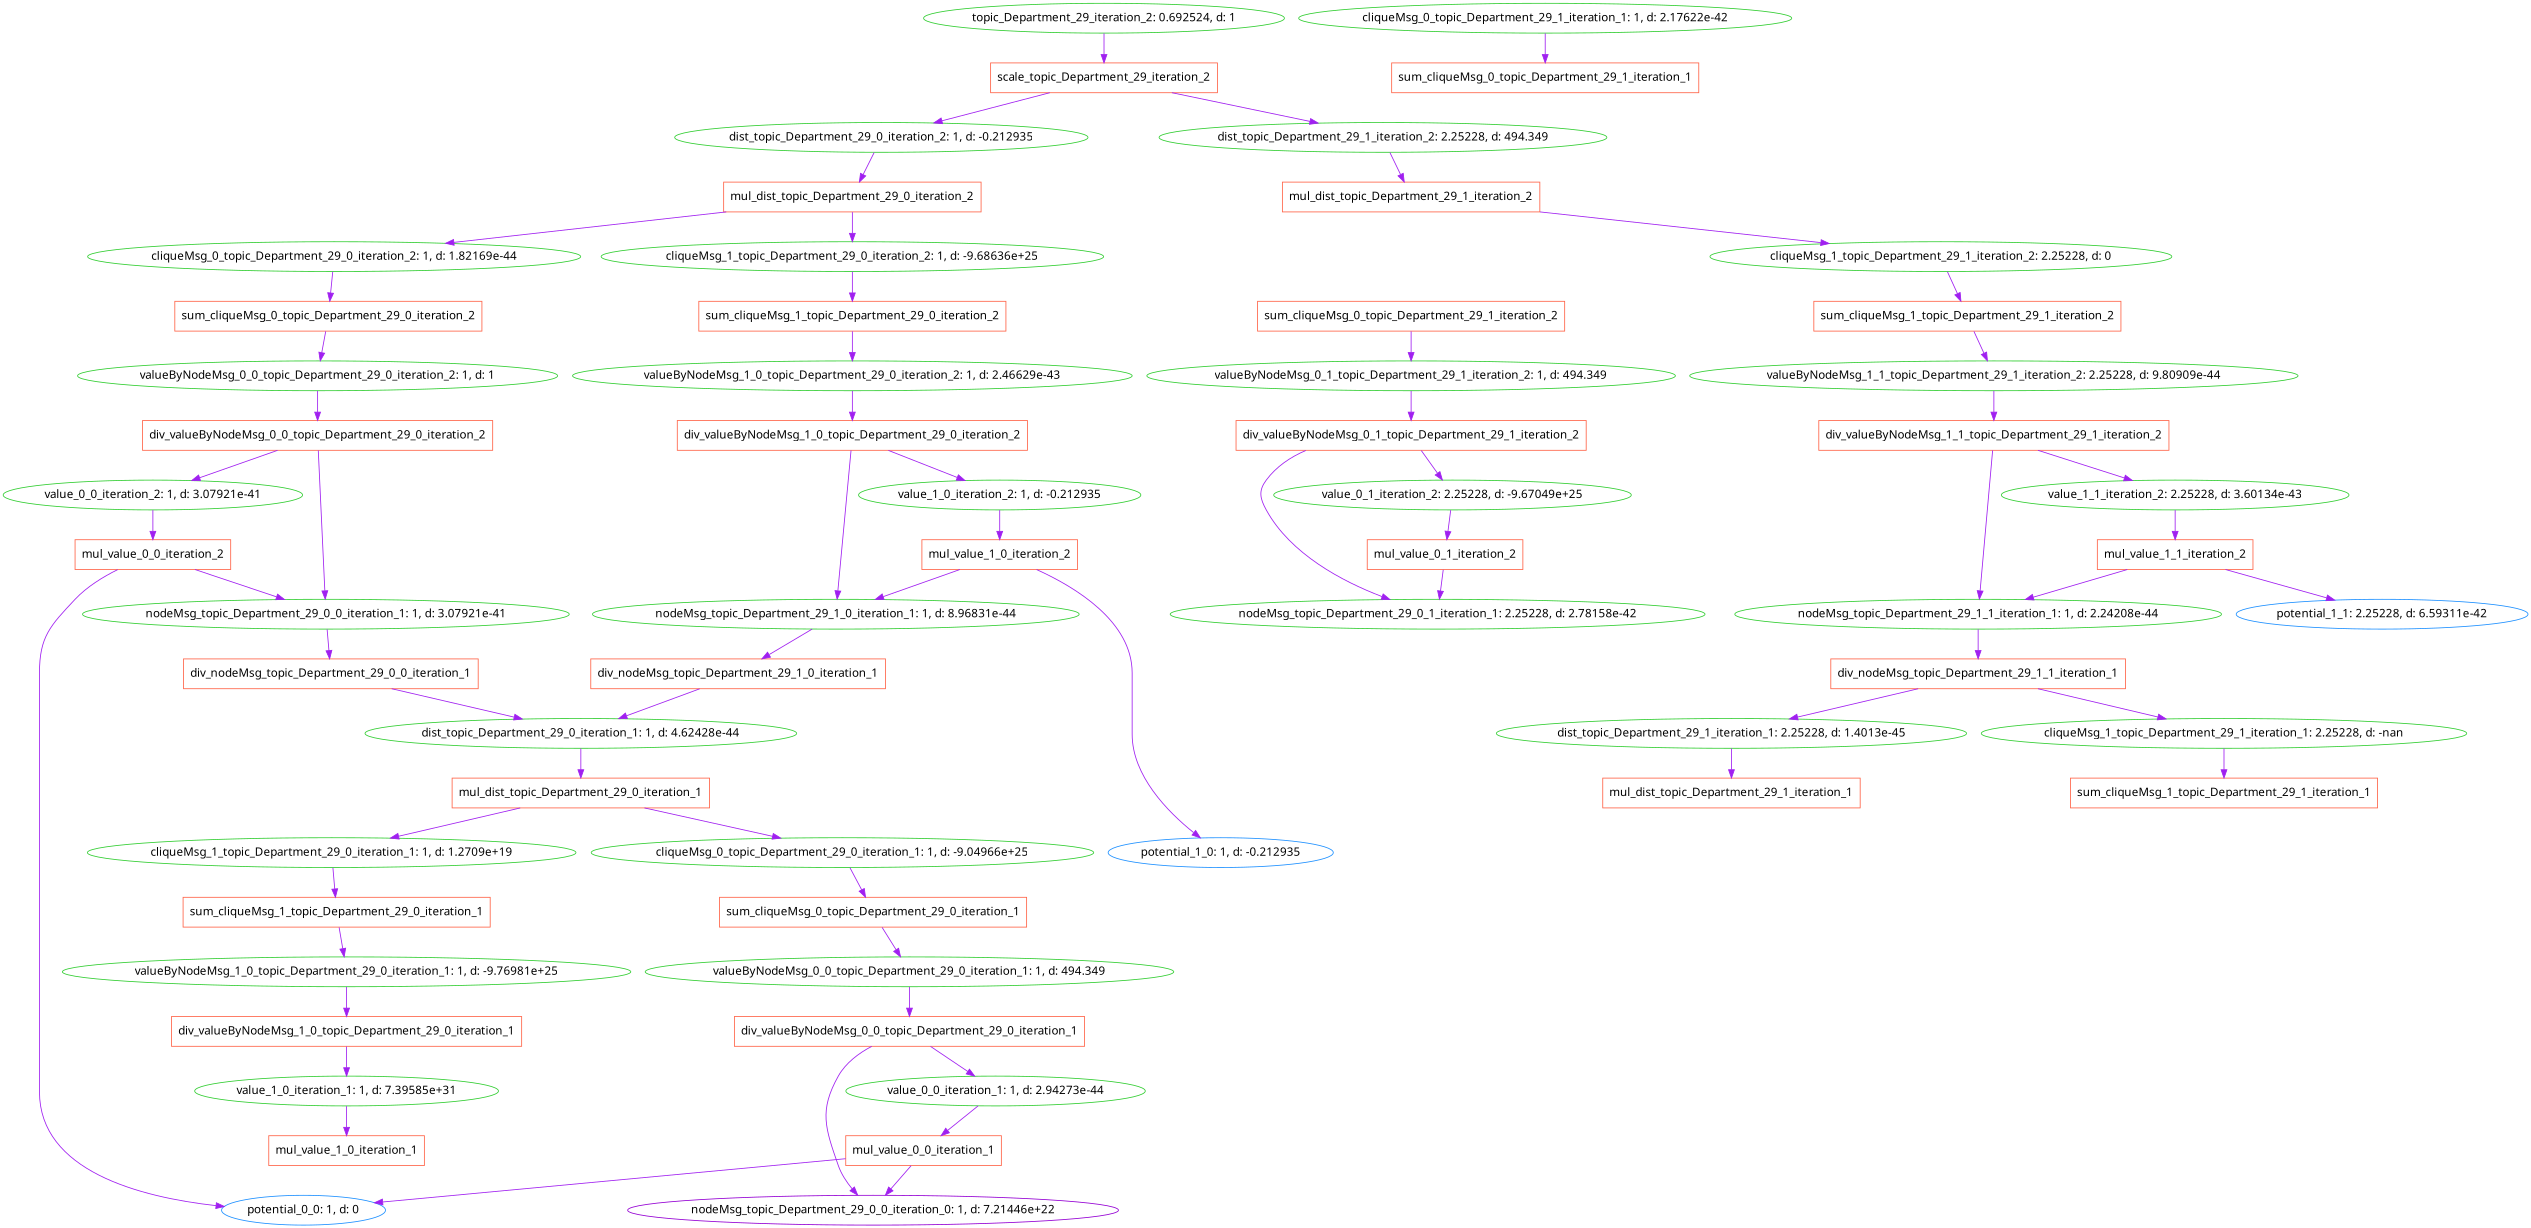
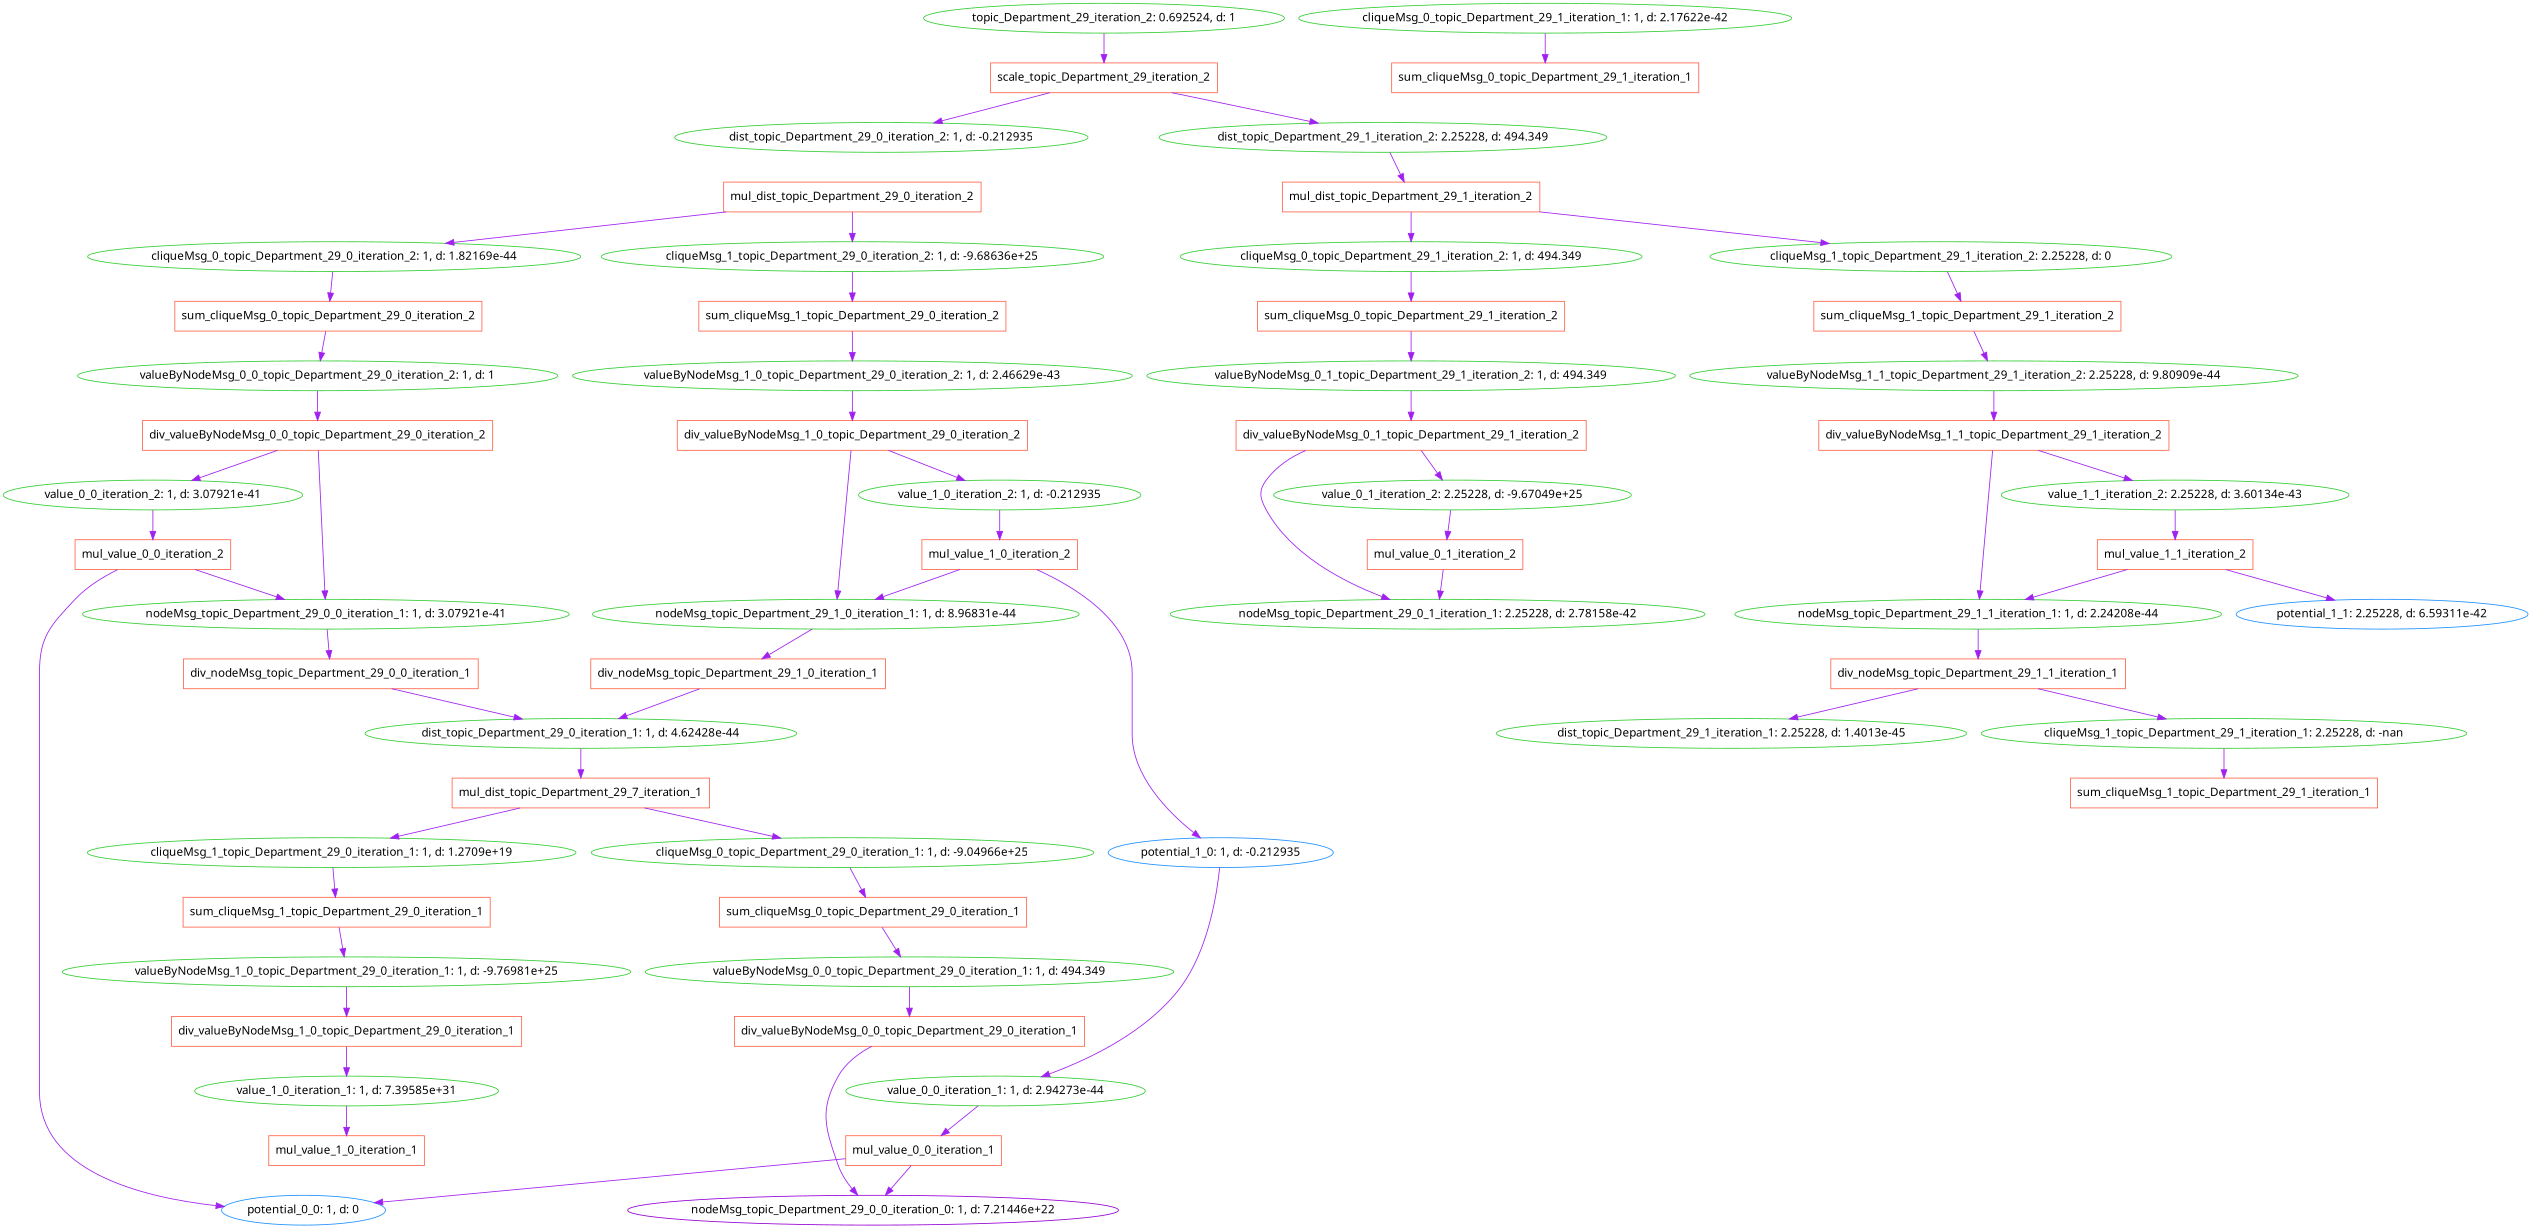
edge "dist_topic_Department_29_0_iteration_2: 1, d: -0.212935" -> "mul_dist_topic_Department_29_0_iteration_2": removed
node "cliqueMsg_0_topic_Department_29_1_iteration_2: 1, d: 494.349": added
node "mul_dist_topic_Department_29_0_iteration_1": label "mul_dist_topic_Department_29_0_iteration_1" -> "mul_dist_topic_Department_29_7_iteration_1"
node "mul_dist_topic_Department_29_1_iteration_1": removed
edge "div_valueByNodeMsg_0_0_topic_Department_29_0_iteration_1" -> "value_0_0_iteration_1: 1, d: 2.94273e-44": now "potential_1_0: 1, d: -0.212935" -> "value_0_0_iteration_1: 1, d: 2.94273e-44"
